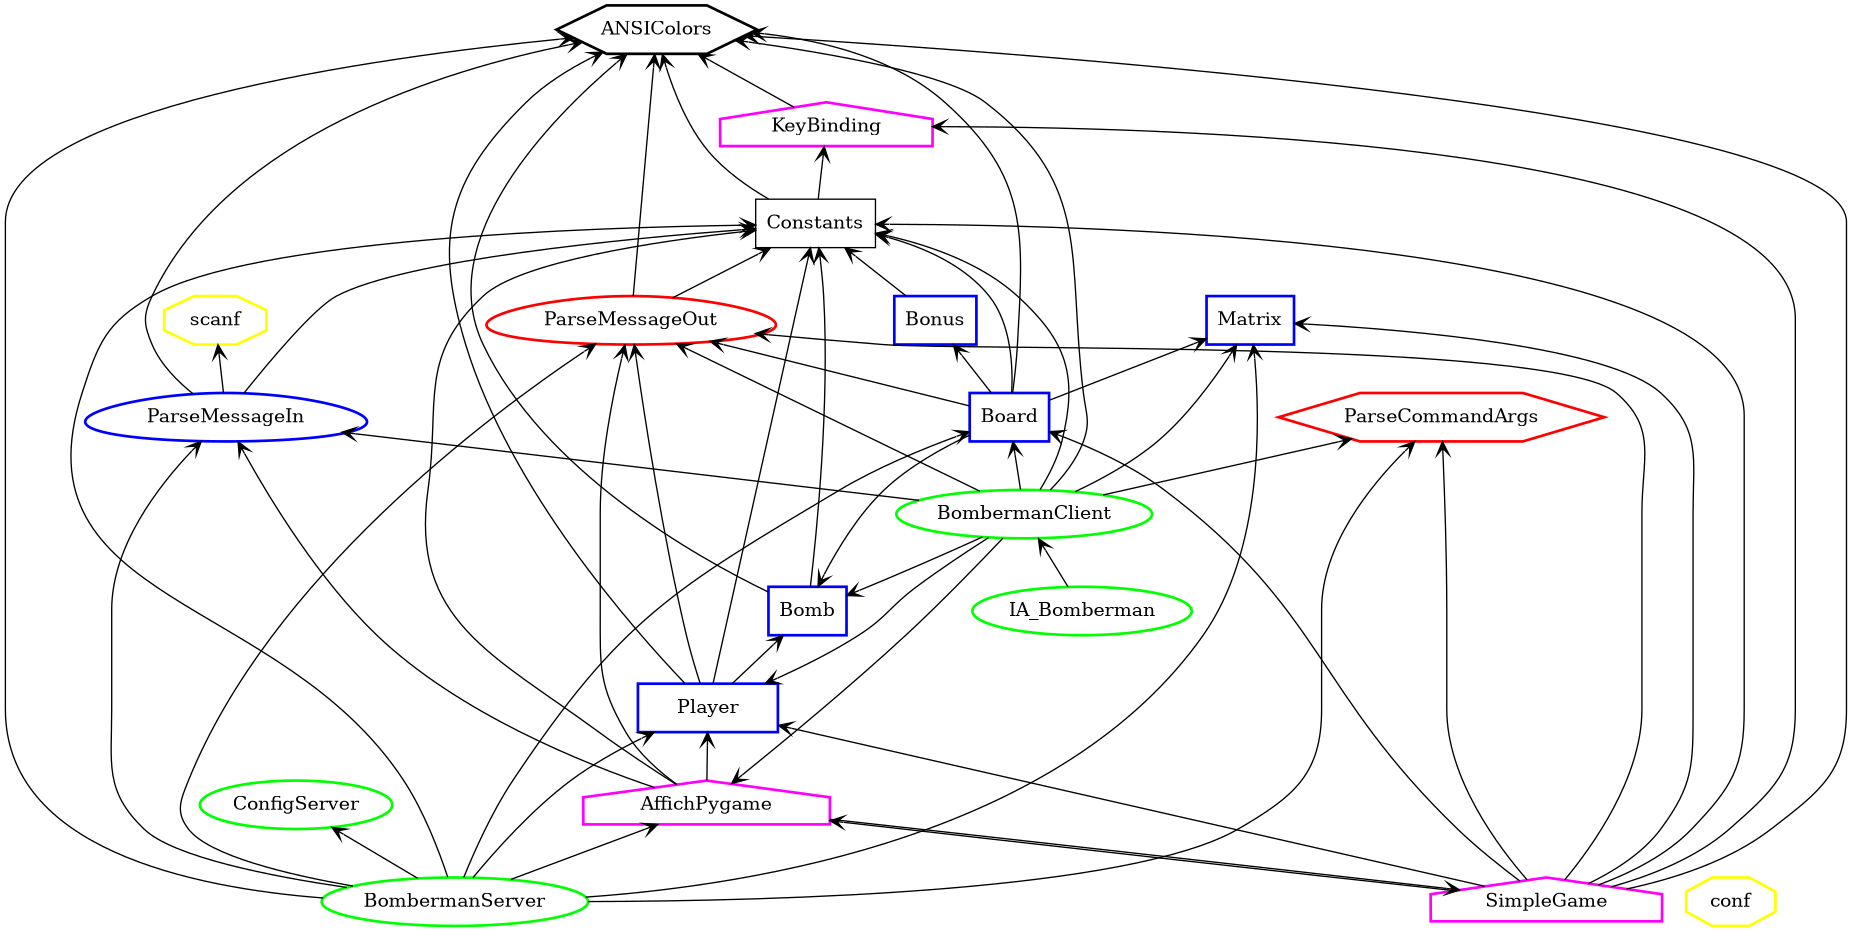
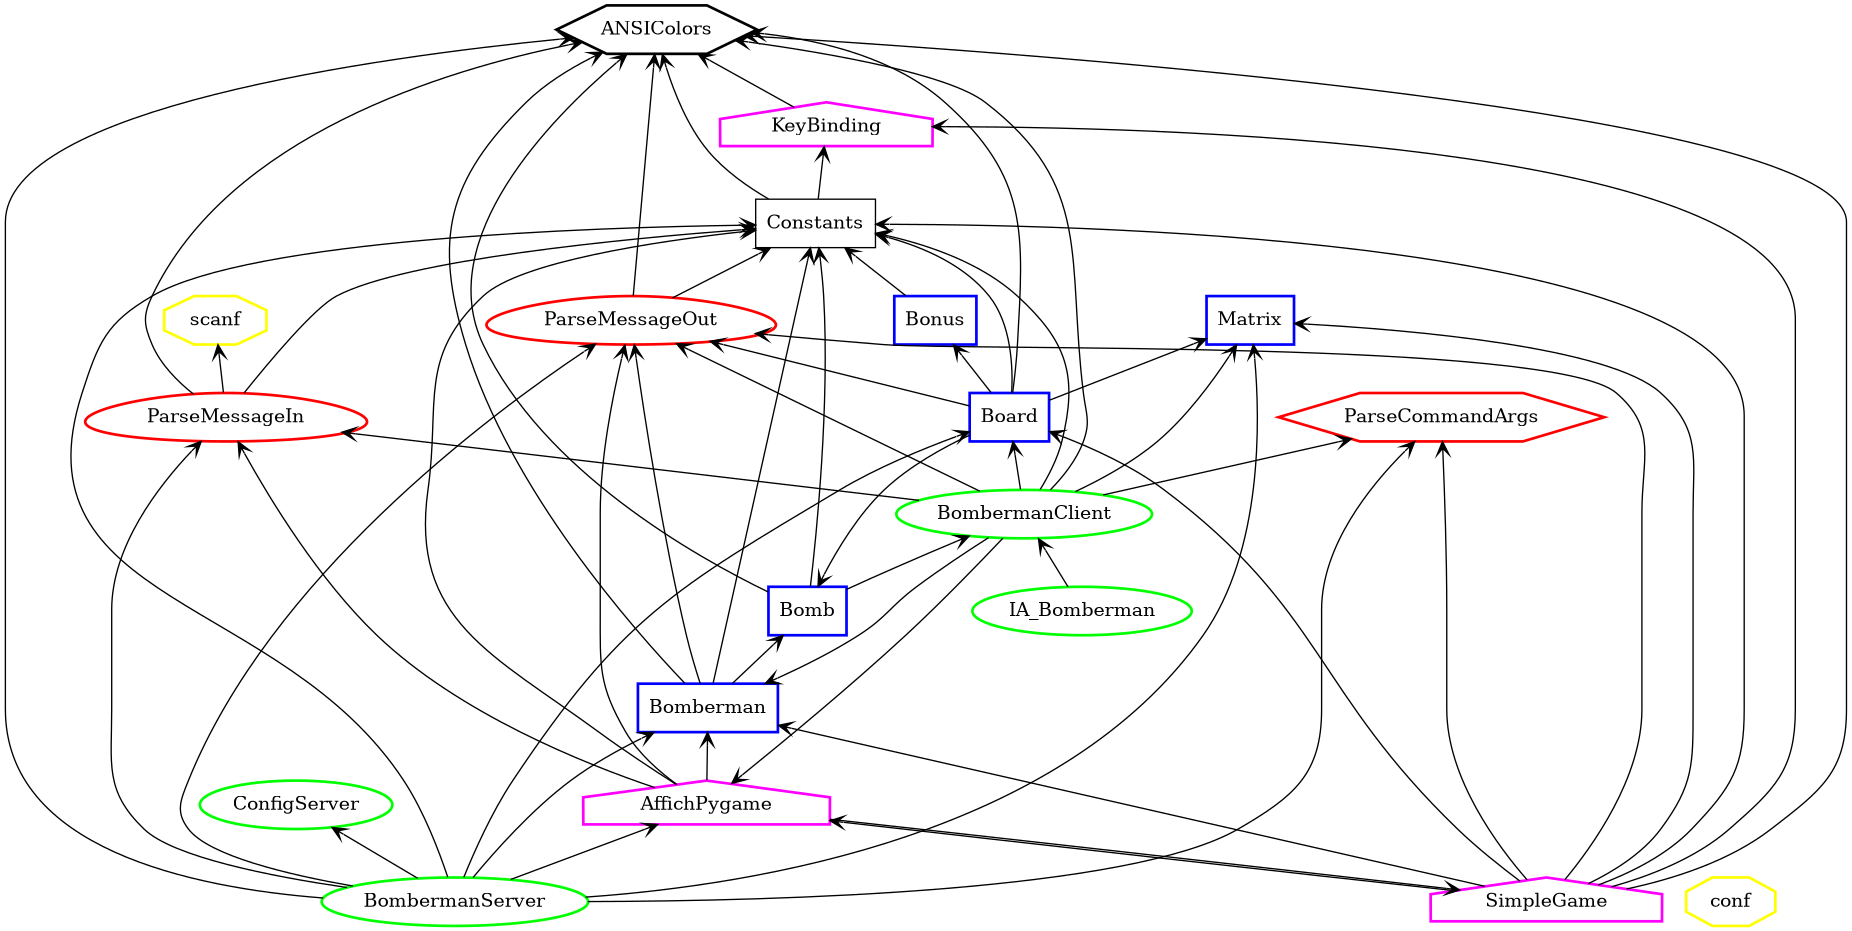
node "ParseMessageIn": color blue -> red
edge "BombermanClient" -> "Bomb": reversed
node "Player": label "Player" -> "Bomberman"
